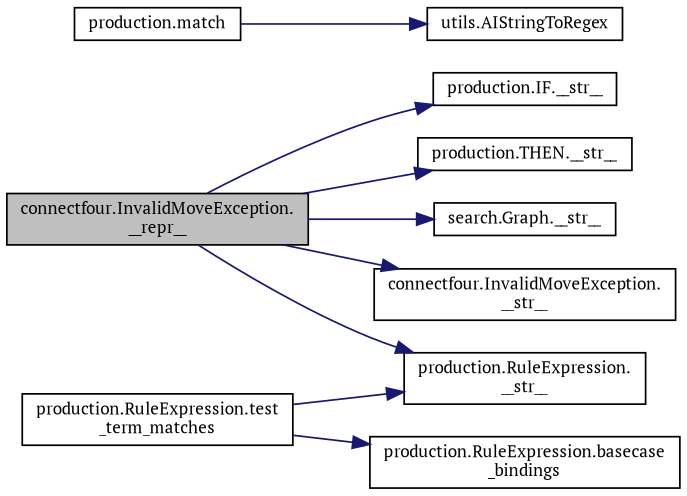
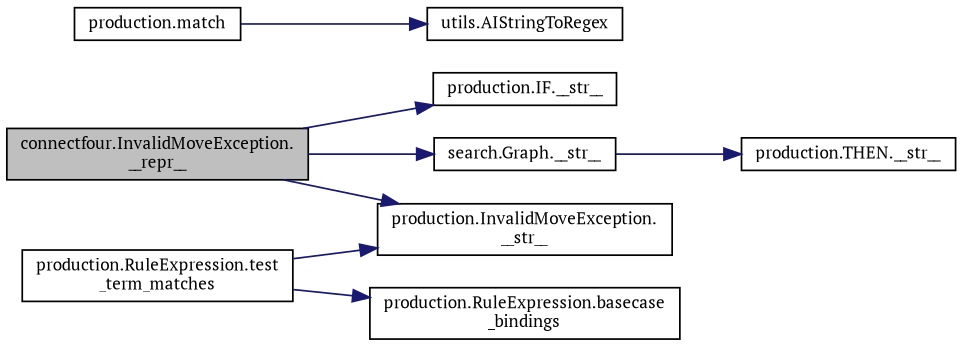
edge "connectfour.InvalidMoveException. __repr__" -> "production.THEN.__str__": now "search.Graph.__str__" -> "production.THEN.__str__"
node "connectfour.InvalidMoveException. __str__": removed
node "production.RuleExpression. __str__": label "production.RuleExpression. __str__" -> "production.InvalidMoveException. __str__"
